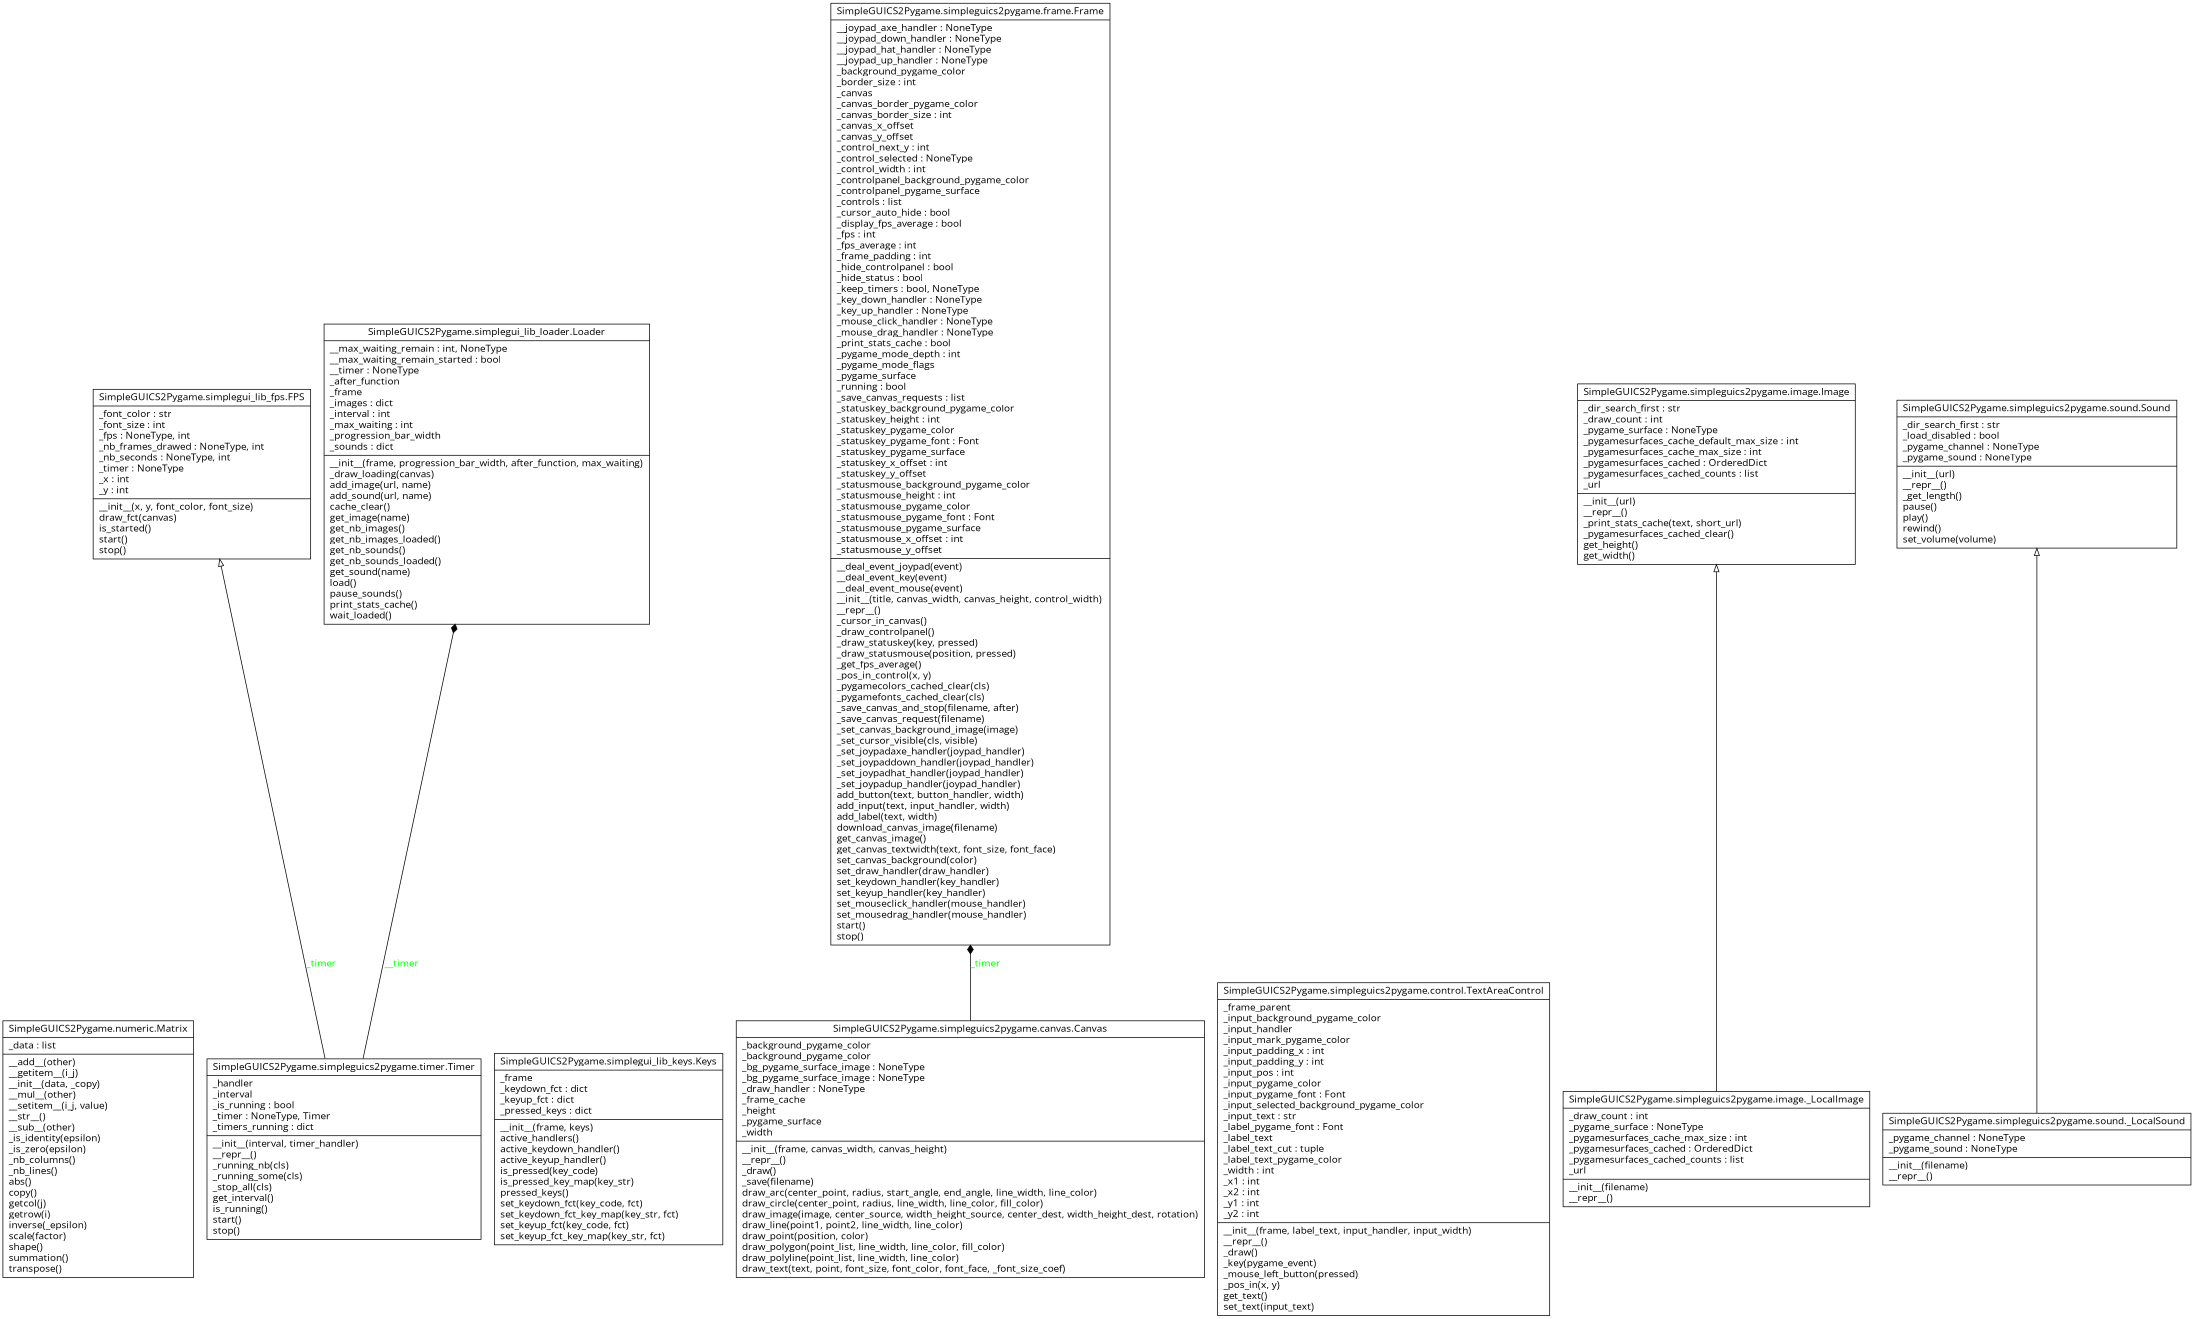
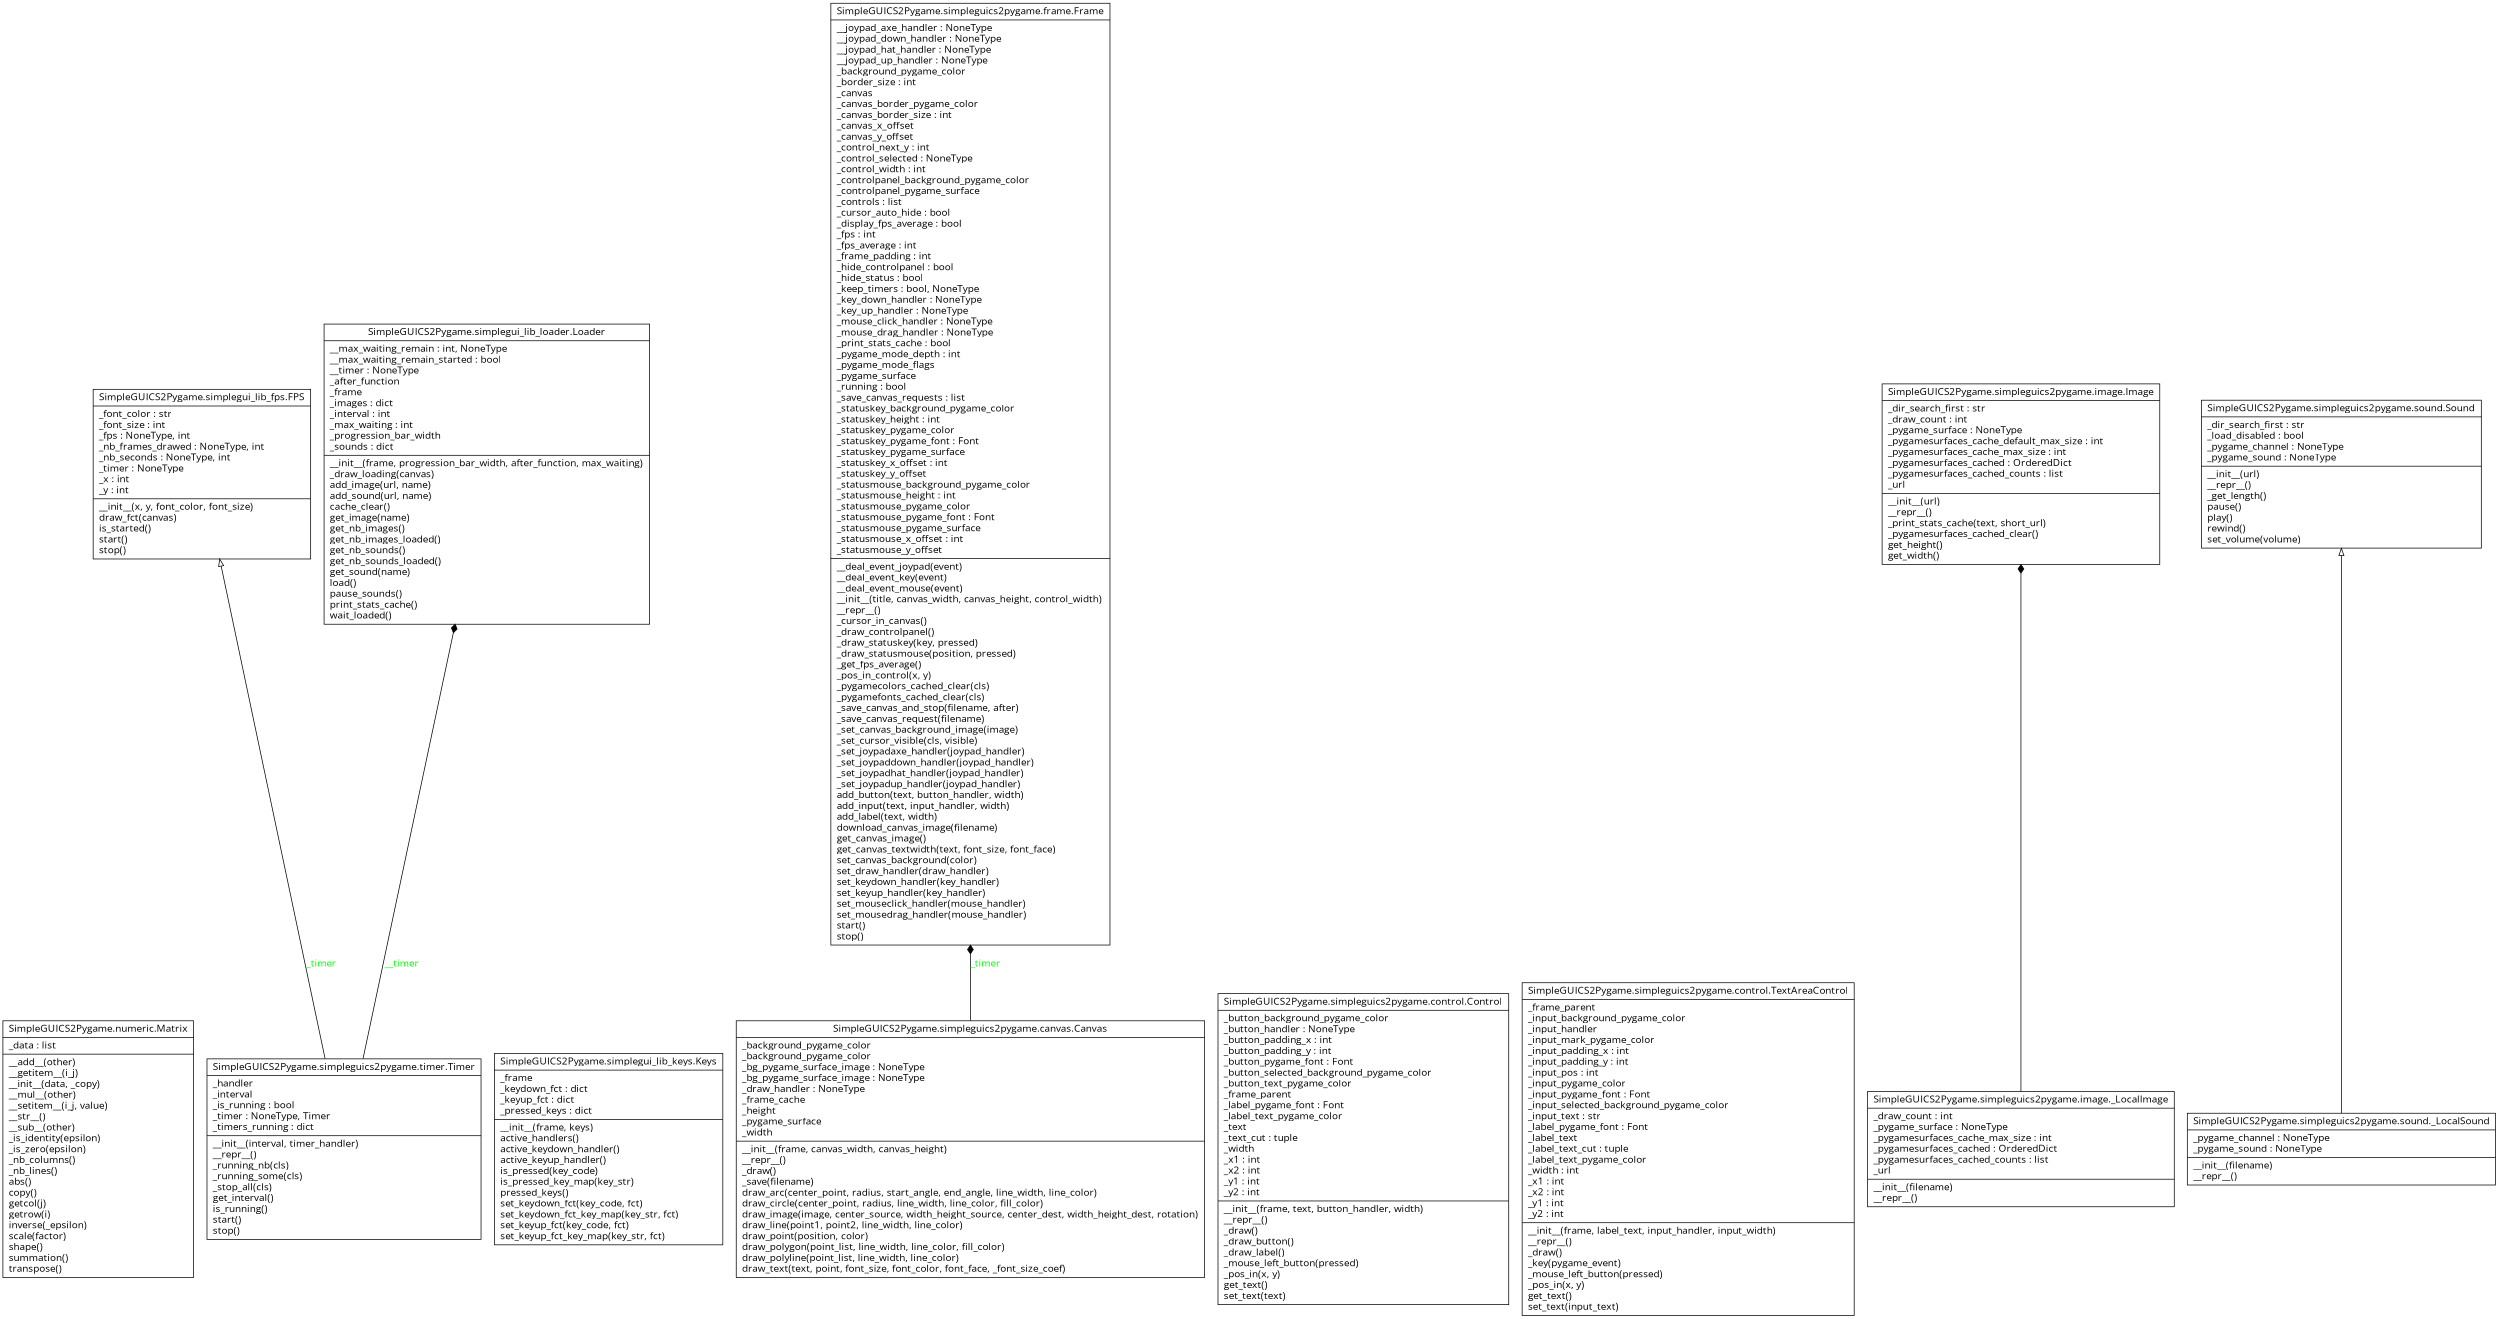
edge "SimpleGUICS2Pygame.simpleguics2pygame.image._LocalImage" -> "SimpleGUICS2Pygame.simpleguics2pygame.image.Image": arrowhead empty -> diamond
node "SimpleGUICS2Pygame.simpleguics2pygame.control.Control": added
